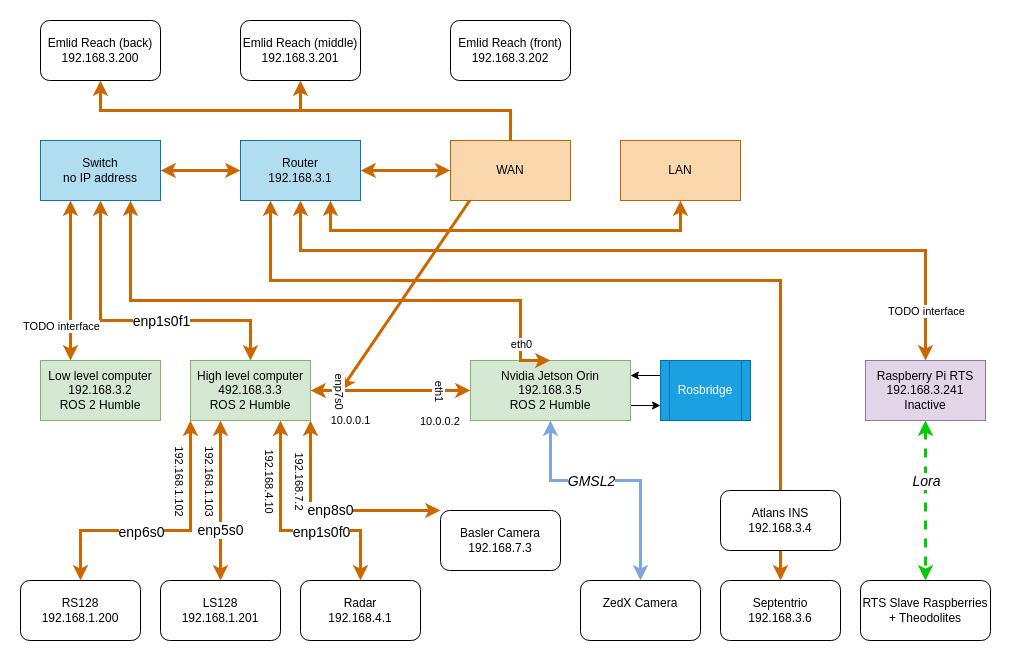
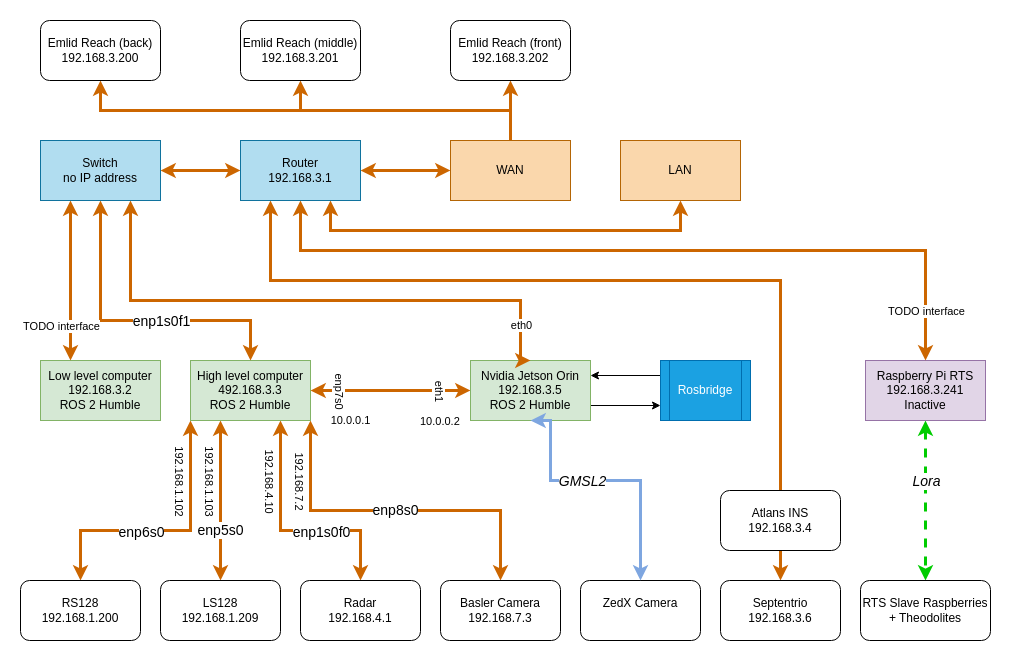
edge "WAN" -> "enp7s0": now "WAN" -> "Emlid Reach (front) 192.168.3.202"
node "Nvidia Jetson Orin 192.168.3.5 ROS 2 Humble": size 160x60 -> 120x60
node "Basler Camera 192.168.7.3": moved (501, 541) -> (501, 611)
node "LS128 192.168.1.201": label "LS128 192.168.1.201" -> "LS128 192.168.1.209"
